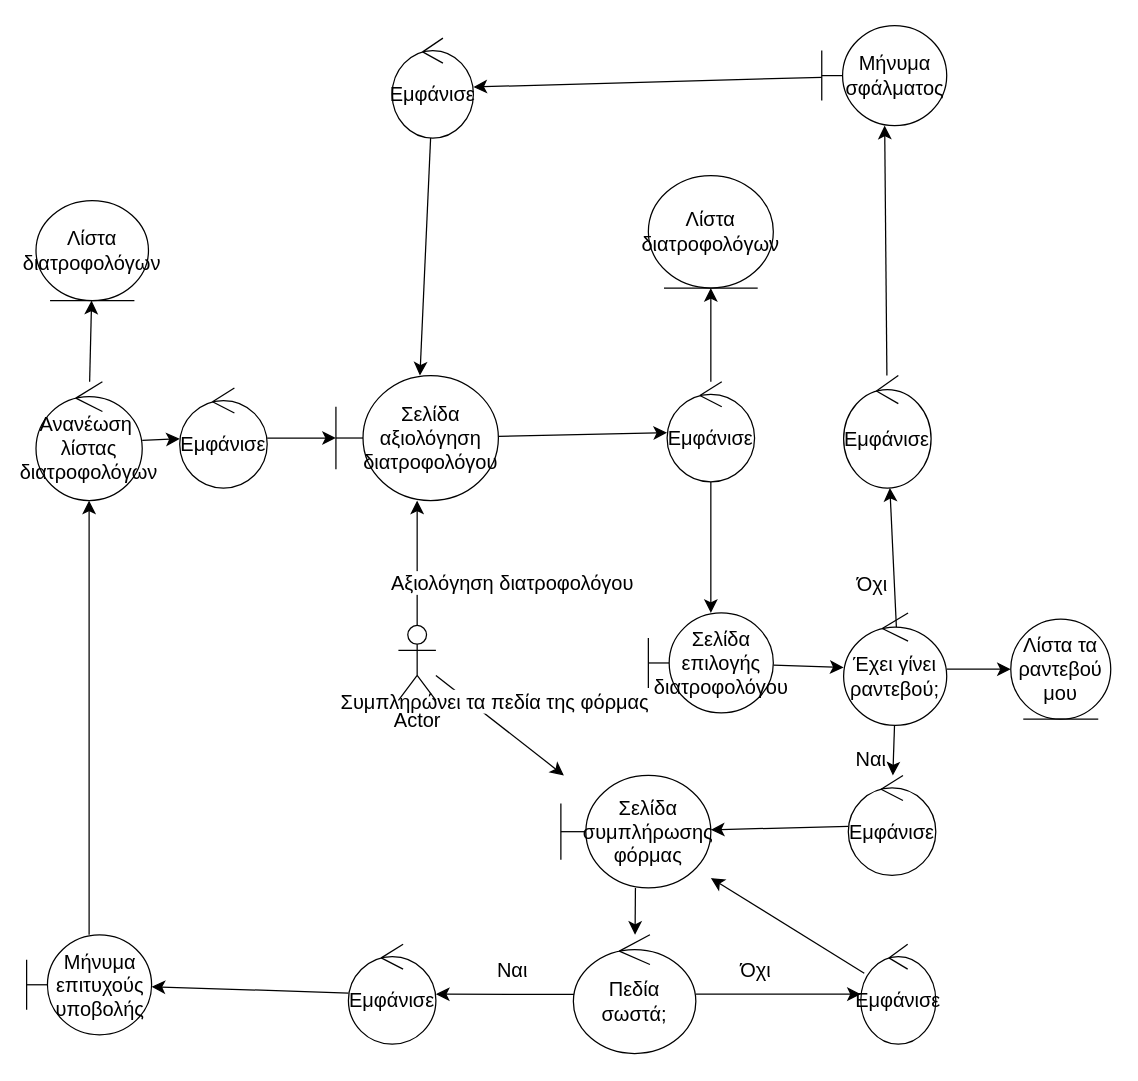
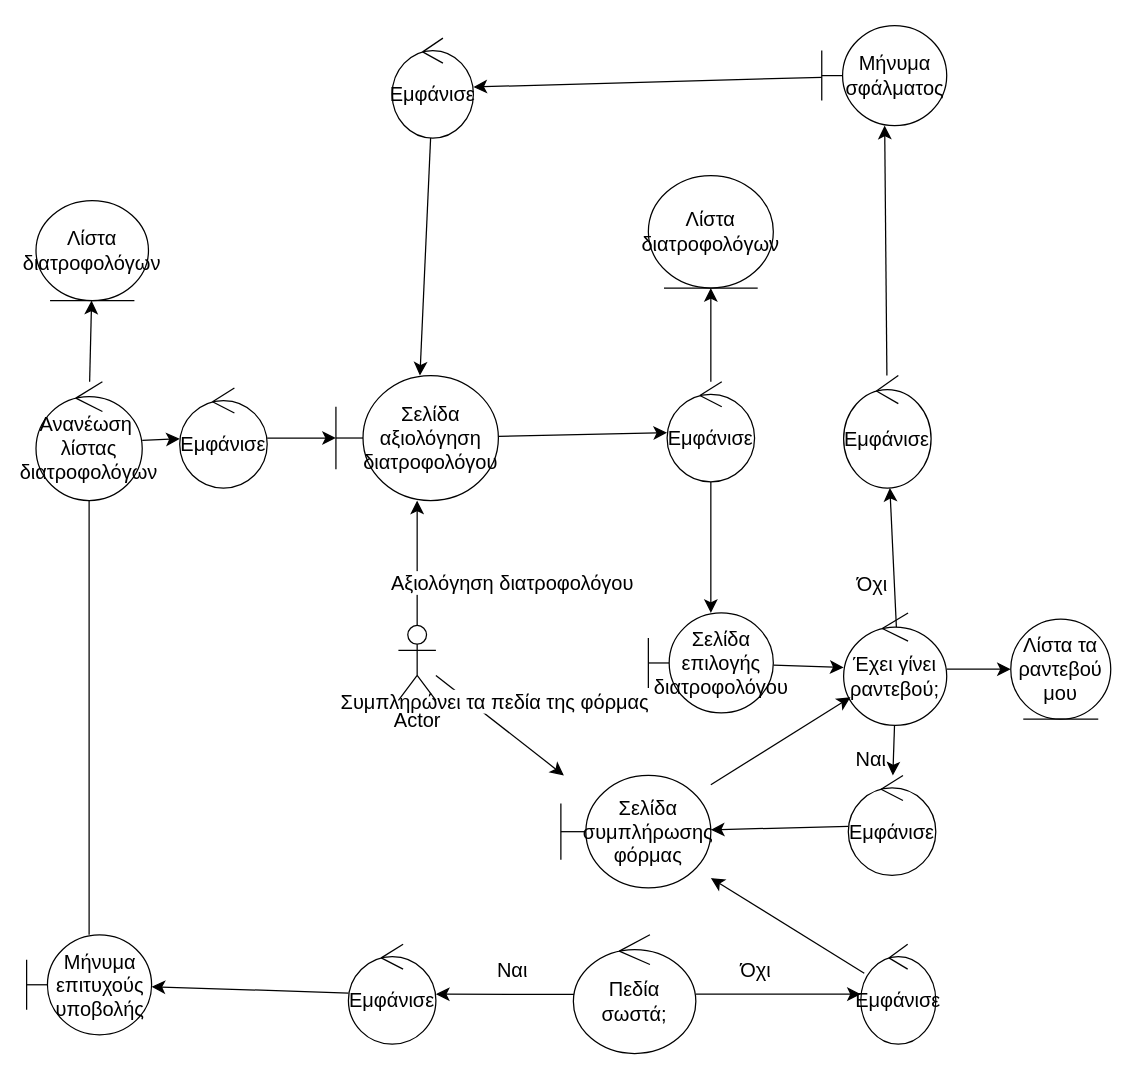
edge "Μήνυμα επιτυχούς υποβολής" -> "Ανανέωση λίστας διατροφολόγων": arrowhead classic -> none
edge "Σελίδα συμπλήρωσης φόρμας" -> "Πεδία σωστά;": now "Σελίδα συμπλήρωσης φόρμας" -> "Έχει γίνει ραντεβού;"
